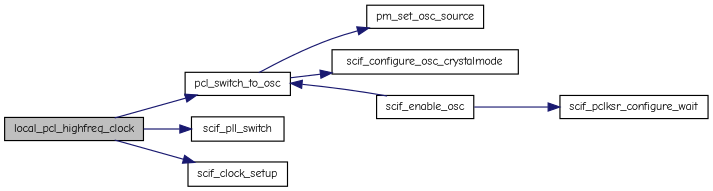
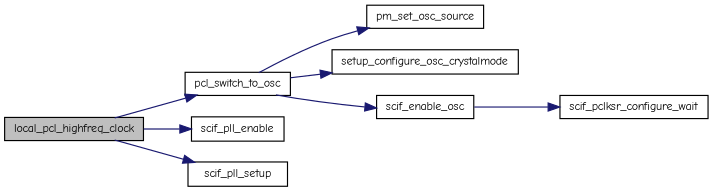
node "scif_configure_osc_crystalmode": label "scif_configure_osc_crystalmode" -> "setup_configure_osc_crystalmode"
edge "scif_enable_osc" -> "pcl_switch_to_osc": reversed
node "scif_pll_switch": label "scif_pll_switch" -> "scif_pll_enable"
node "scif_clock_setup": label "scif_clock_setup" -> "scif_pll_setup"
